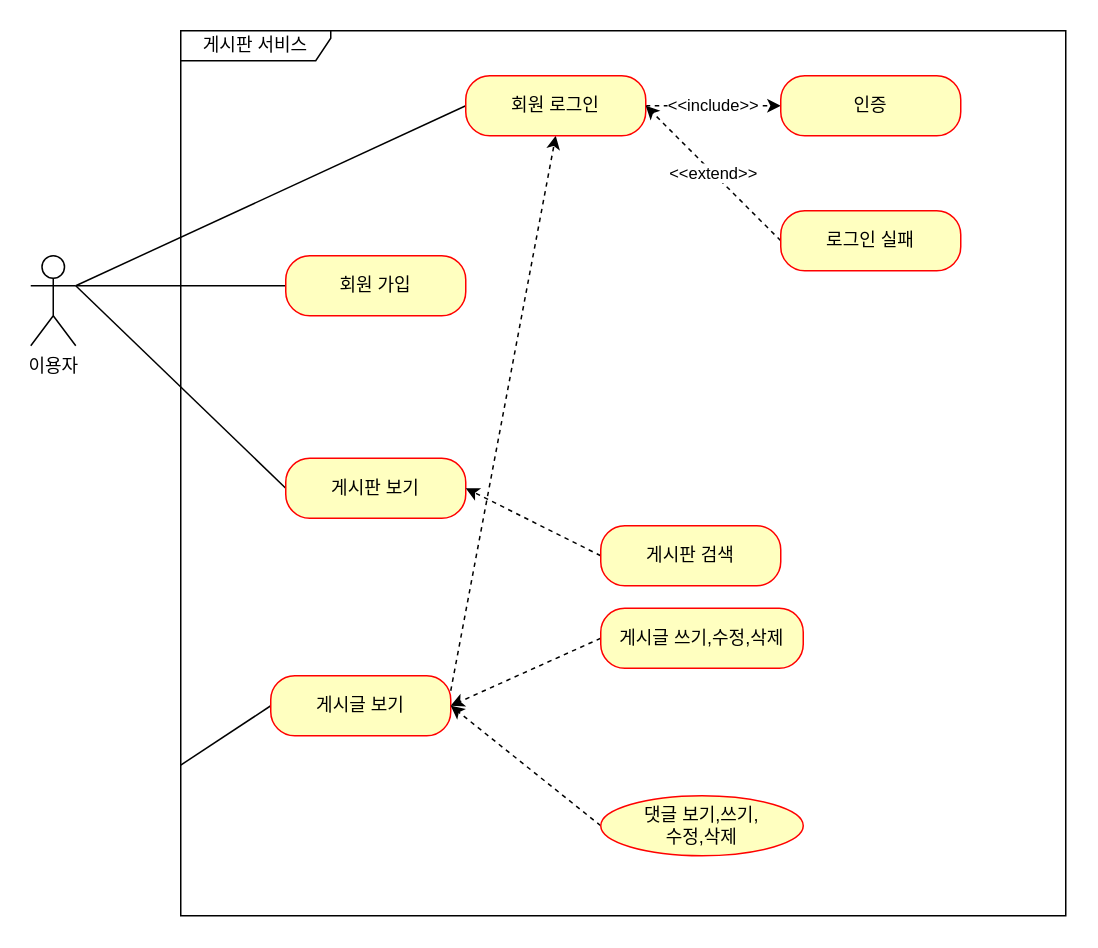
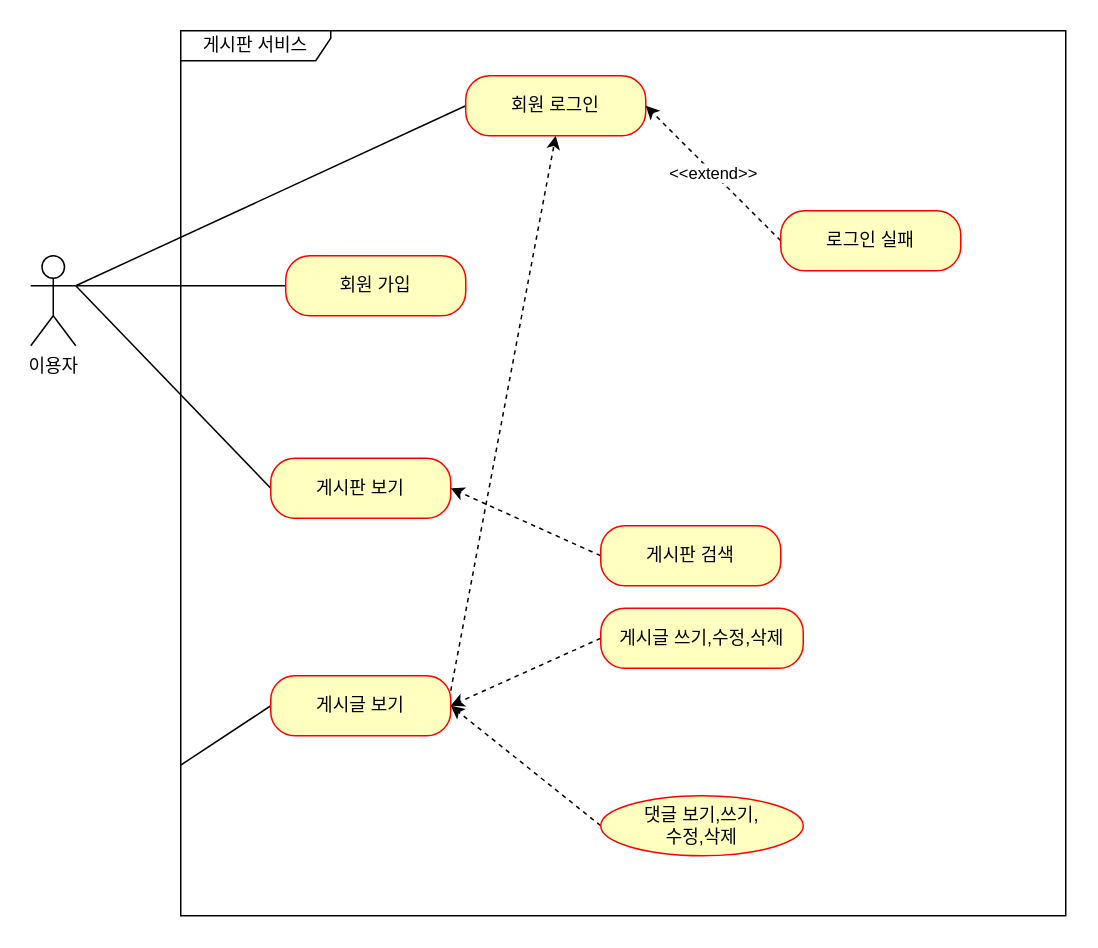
edge "회원 로그인" -> "인증": removed, label "<<include>>"
node "인증": removed
node "게시판 보기": moved (376, 488) -> (361, 488)
